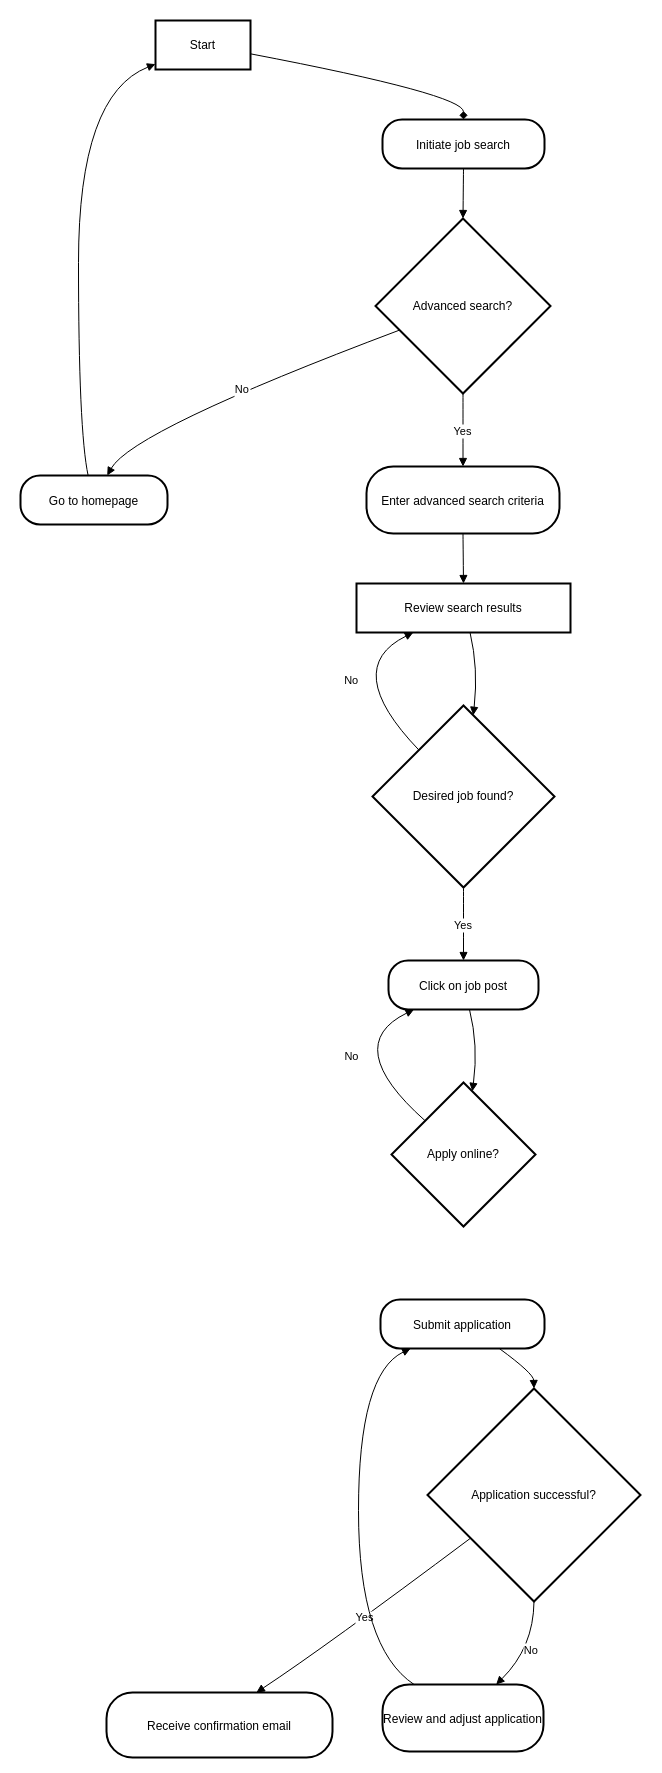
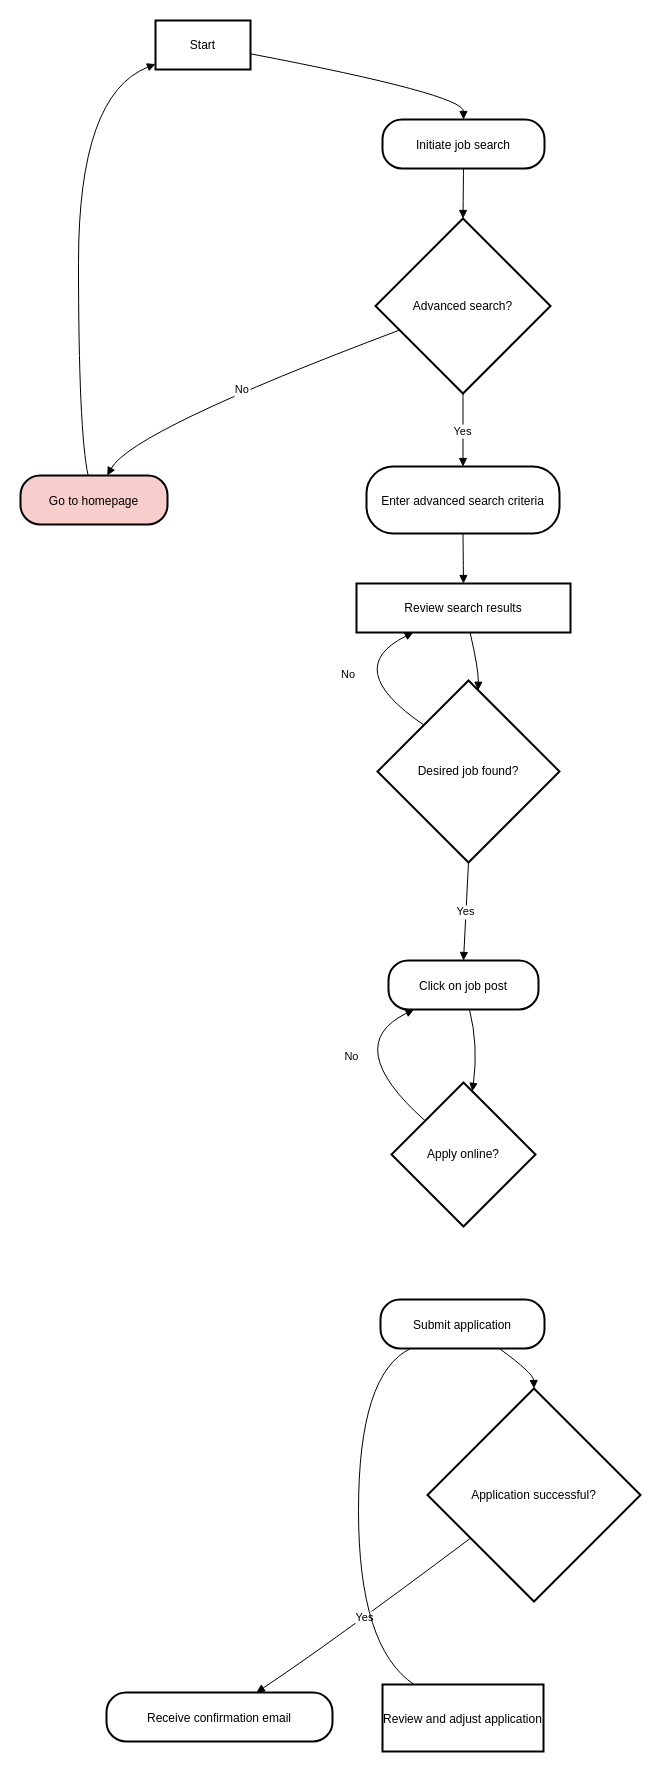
edge "Start" -> "Initiate job search": arrowhead diamond -> block
node "Go to homepage": fillcolor #ffffff -> #f8cecc
node "Desired job found?": moved (464, 797) -> (469, 772)
edge "Review and adjust application" -> "Submit application": arrowhead block -> none
edge "Application successful?" -> "Review and adjust application": removed, label "No"
node "Review and adjust application": shape rounded rectangle -> rectangle
node "Receive confirmation email": size 226x65 -> 226x49
